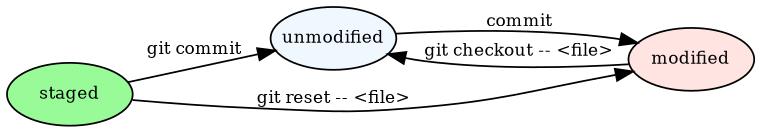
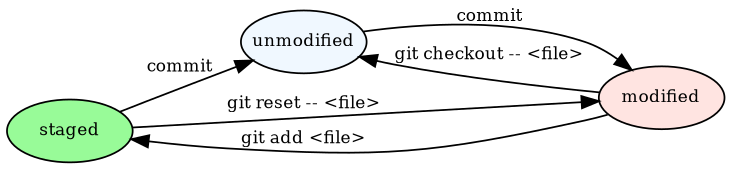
edge "staged" -> "unmodified": label "git commit" -> "commit"
edge "modified" -> "staged": added, label "git add <file>"
